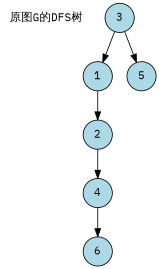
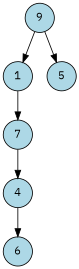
node "原图G的DFS树": removed
node "3": label "3" -> "9"
node "2": label "2" -> "7"
